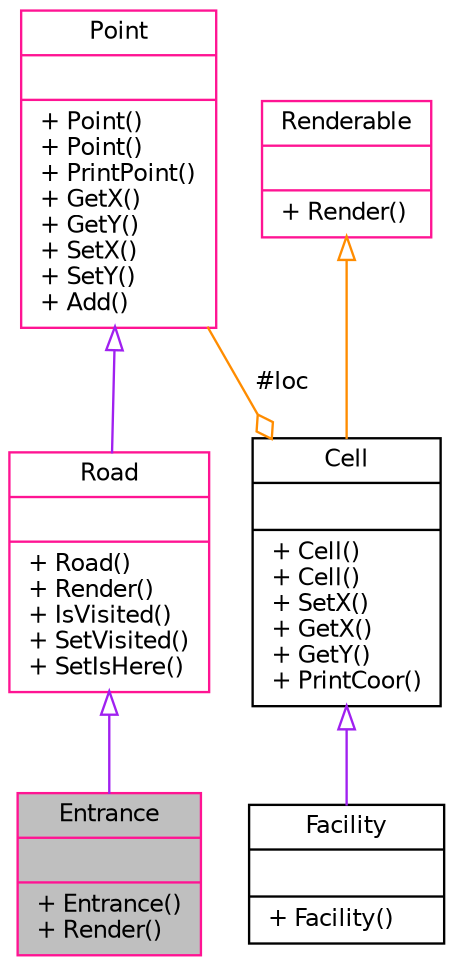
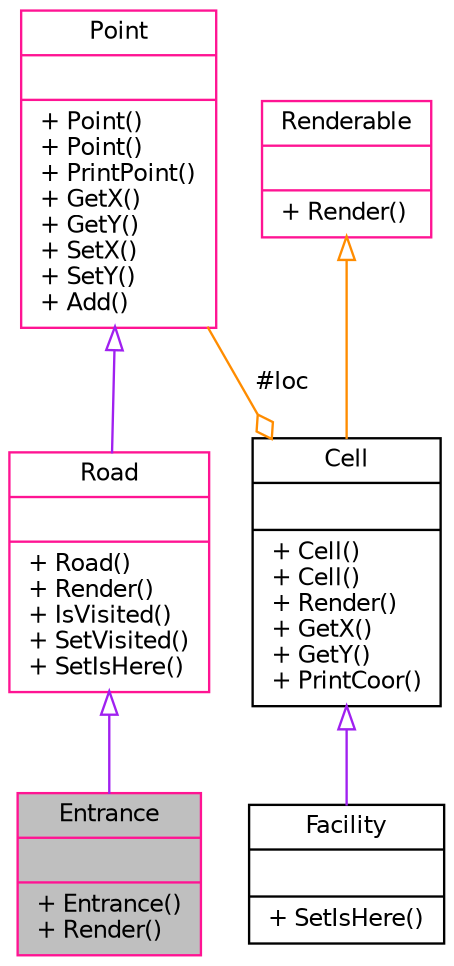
node "Cell": text "+ SetX()" -> "+ Render()"
node "Facility": text "+ Facility()" -> "+ SetIsHere()"
